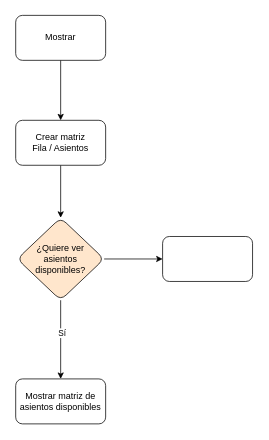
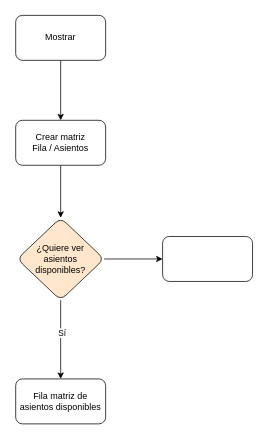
node "Mostrar matriz de asientos disponibles": label "Mostrar matriz de asientos disponibles" -> "Fila matriz de asientos disponibles"
